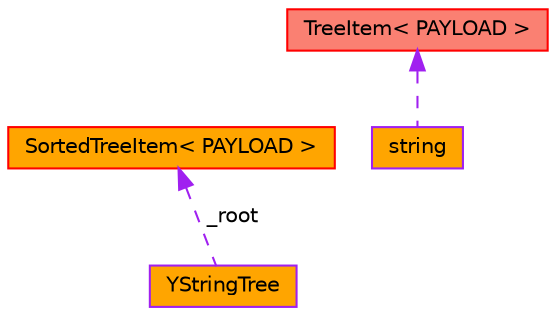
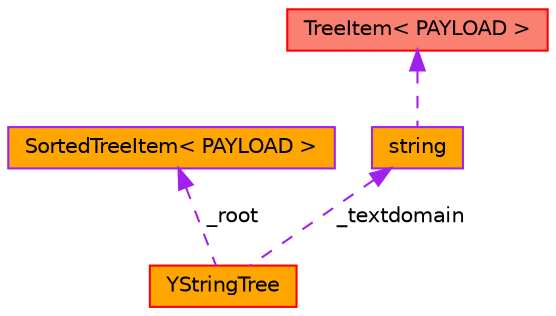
node "SortedTreeItem< PAYLOAD >": color red -> purple
edge "YStringTree" -> "string": added, label "_textdomain"
node "YStringTree": color purple -> red
